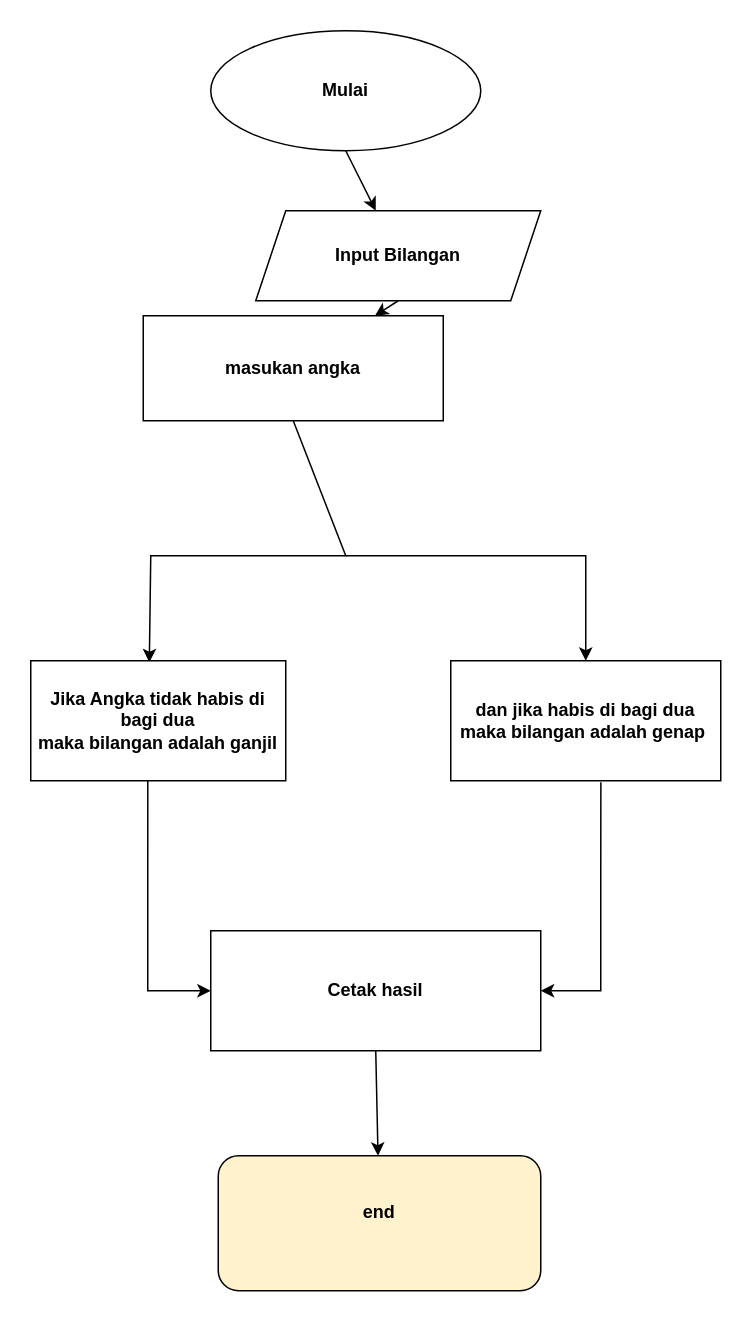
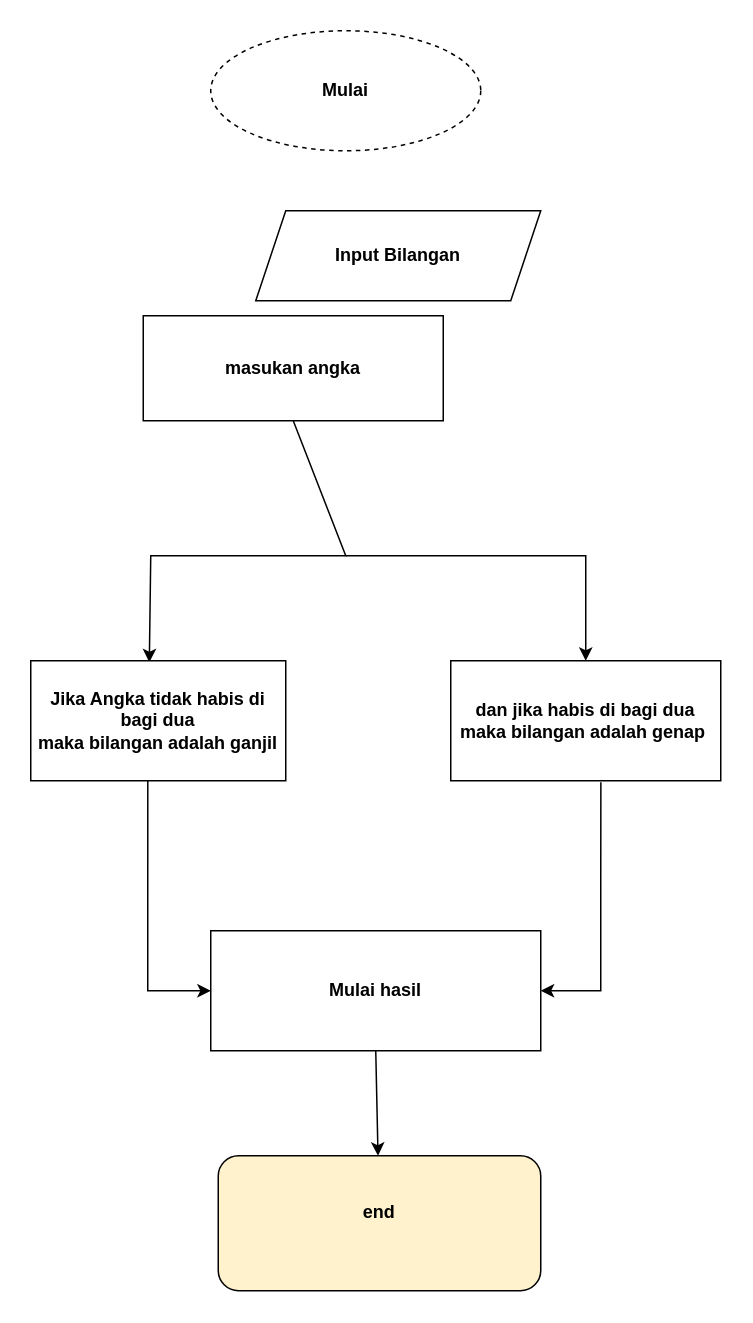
node "Mulai": style solid -> dashed
edge "Mulai" -> "Input Bilangan": removed
edge "Input Bilangan" -> "masukan angka": removed
node "Cetak hasil": label "Cetak hasil" -> "Mulai hasil"
